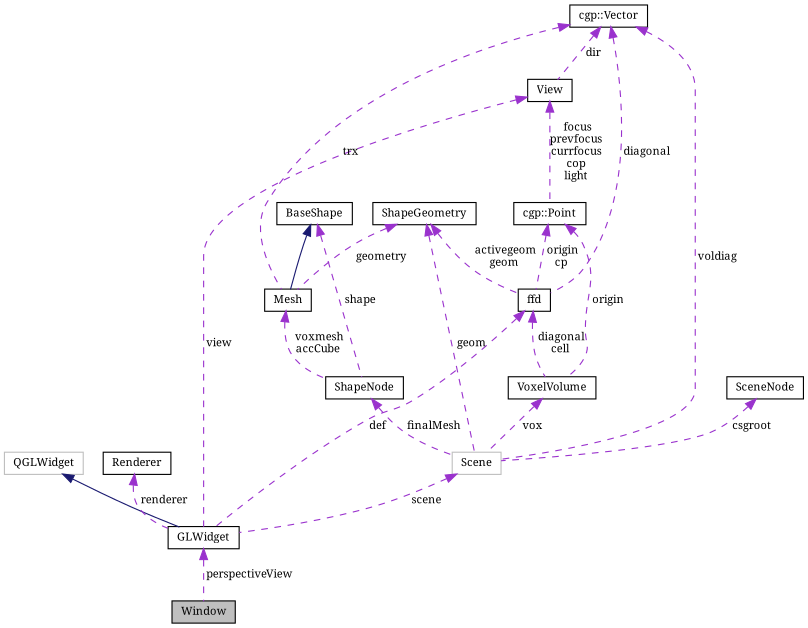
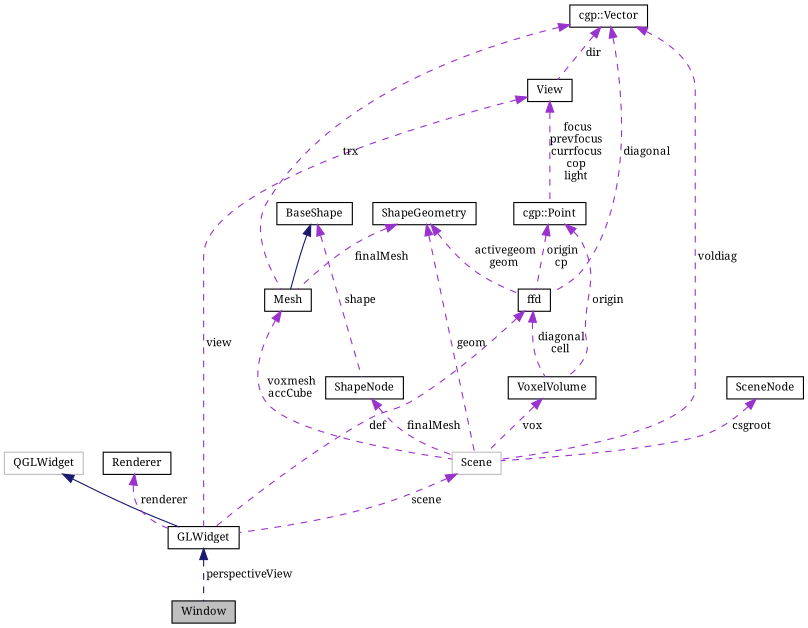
edge "Mesh" -> "ShapeGeometry": label " geometry" -> " finalMesh"
edge "ShapeNode" -> "Mesh": now "Scene" -> "Mesh"
edge "Window" -> "GLWidget": color darkorchid3 -> midnightblue
